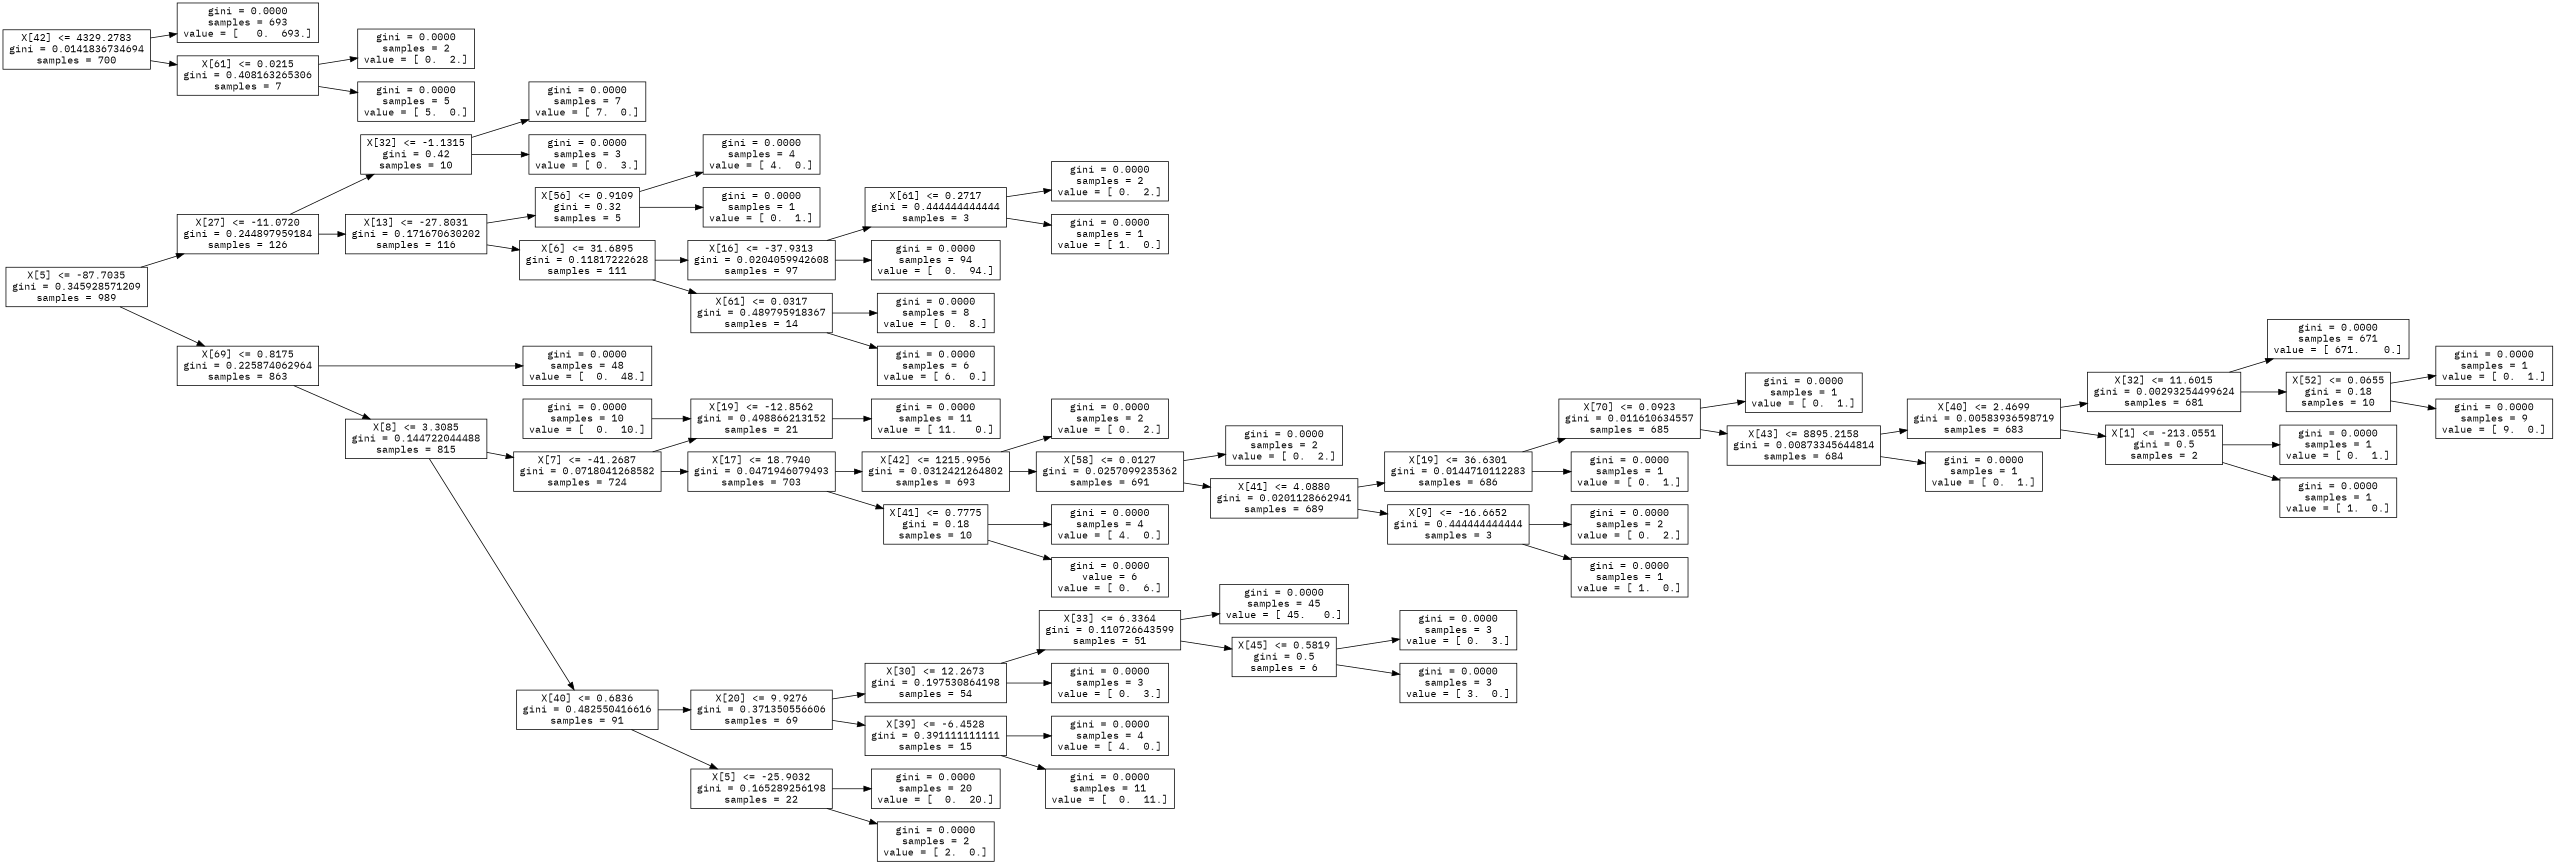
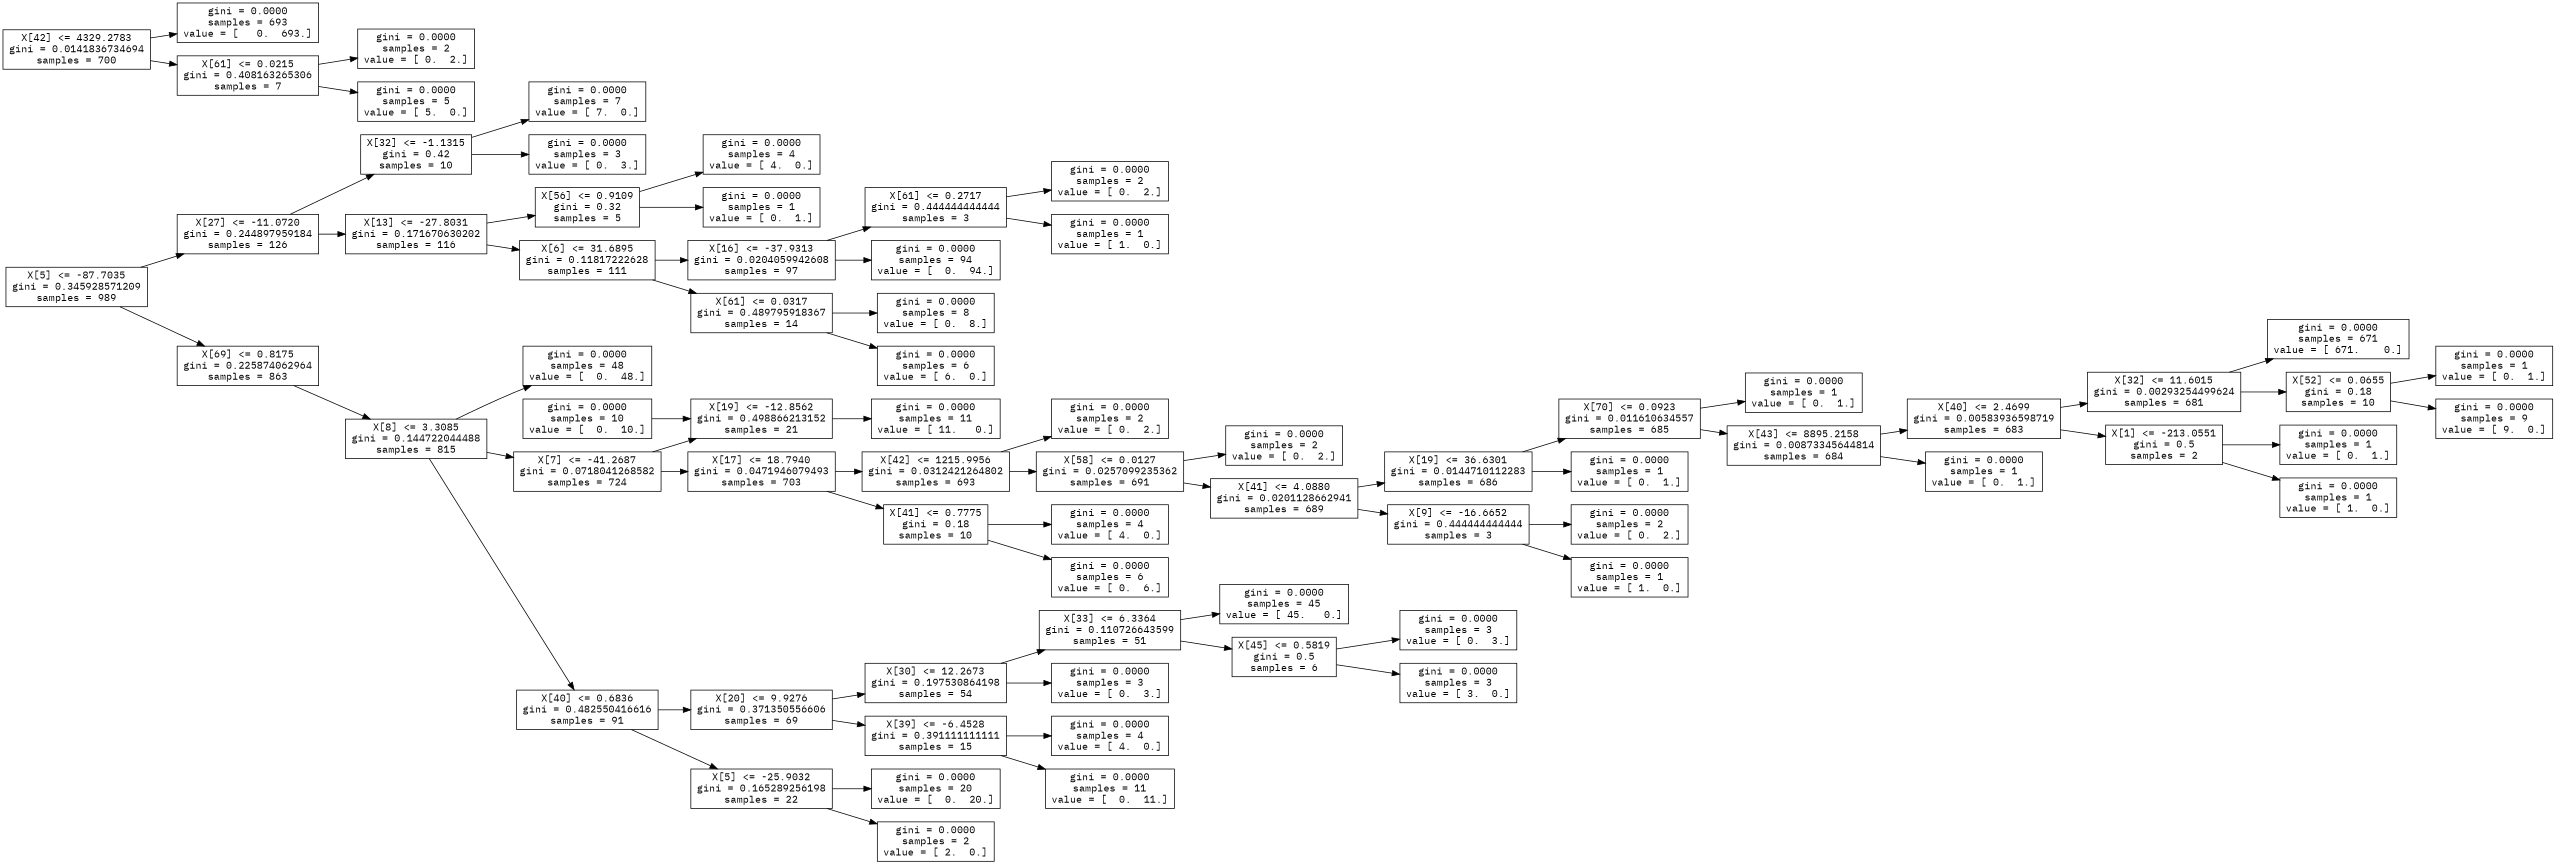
edge "X[69] <= 0.8175 gini = 0.225874062964 samples = 863" -> "gini = 0.0000 samples = 48 value = [  0.  48.]": now "X[8] <= 3.3085 gini = 0.144722044488 samples = 815" -> "gini = 0.0000 samples = 48 value = [  0.  48.]"
node "gini = 0.0000 value = 6 value = [ 0.  6.]": label "gini = 0.0000 value = 6 value = [ 0.  6.]" -> "gini = 0.0000 samples = 6 value = [ 0.  6.]"
